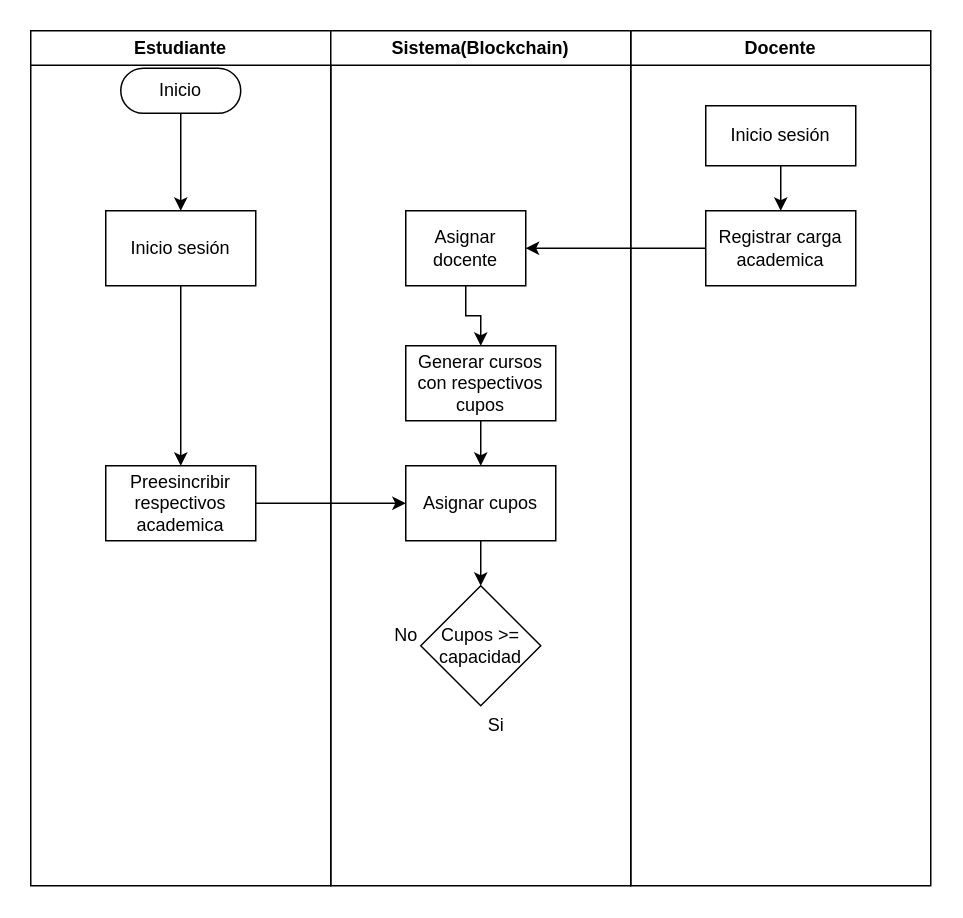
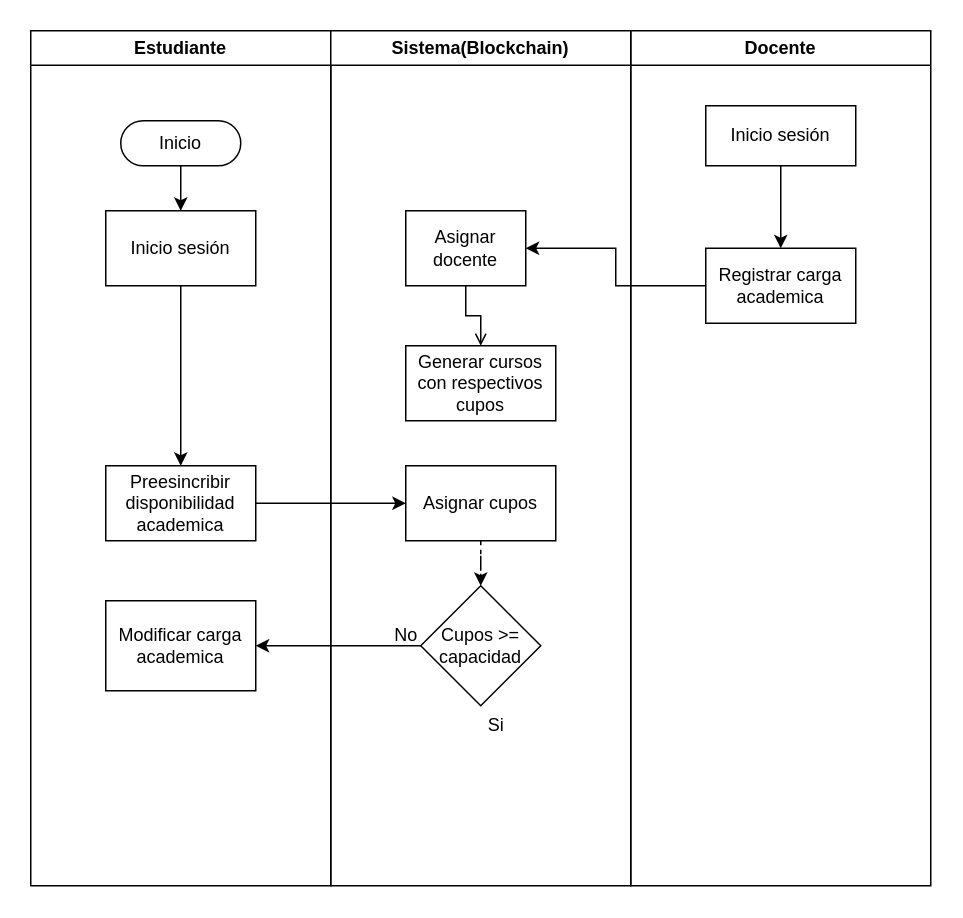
node "Inicio": moved (181, 91) -> (181, 143)
node "Registrar carga academica": moved (781, 248) -> (781, 286)
edge "Asignar docente" -> "Generar cursos con respectivos cupos": arrowhead classic -> open
edge "Generar cursos con respectivos cupos" -> "Asignar cupos": removed
node "Preesincribir respectivos academica": label "Preesincribir respectivos academica" -> "Preesincribir disponibilidad academica"
edge "Asignar cupos" -> "Cupos >= capacidad": style solid -> dashed
node "Modificar carga academica": added
edge "Cupos >= capacidad" -> "Modificar carga academica": added
